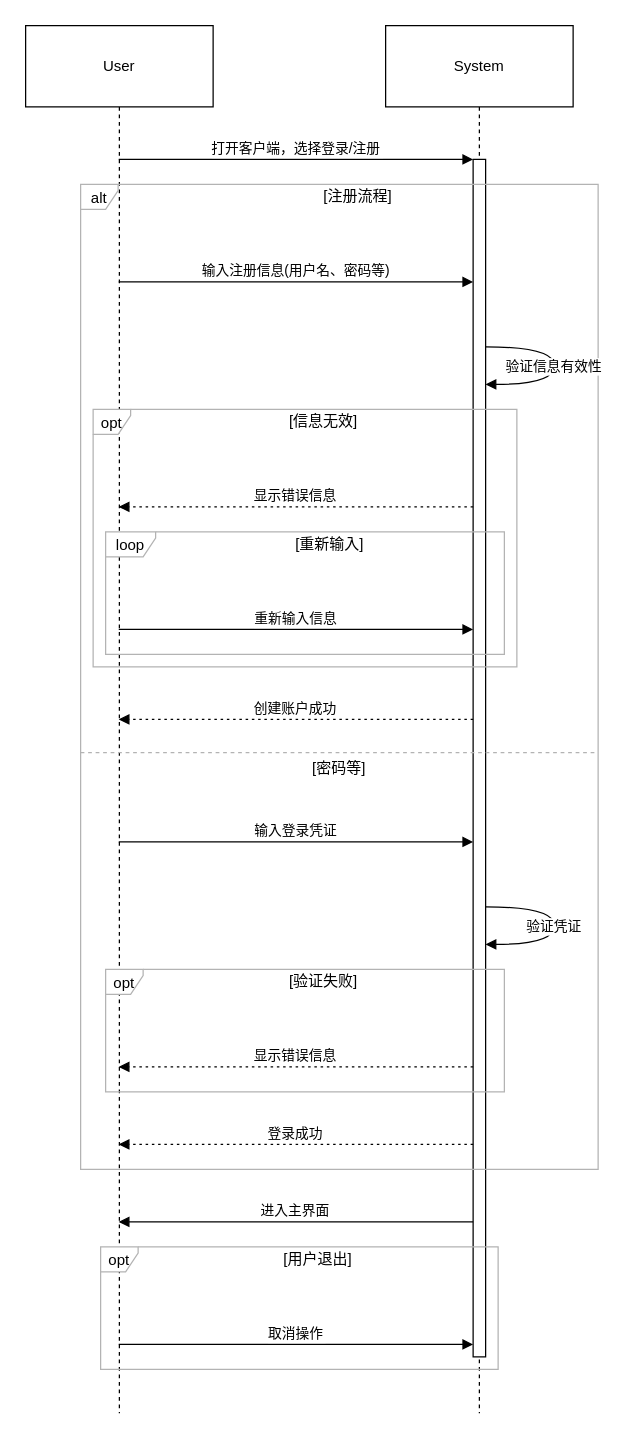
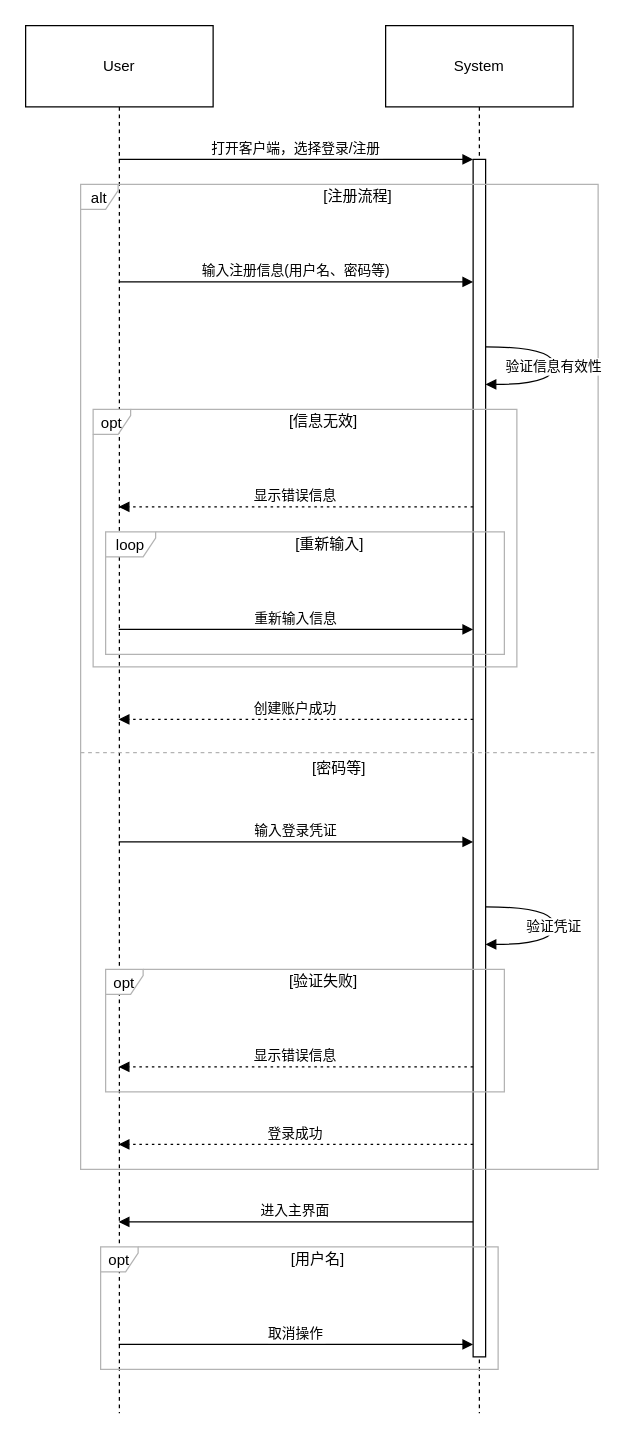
node "[用户退出]": label "[用户退出]" -> "[用户名]"
